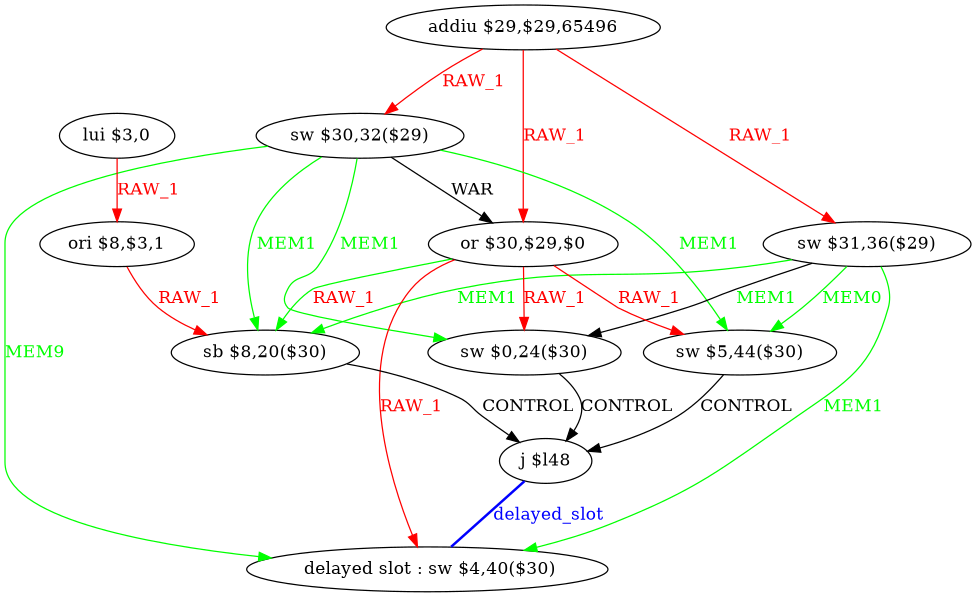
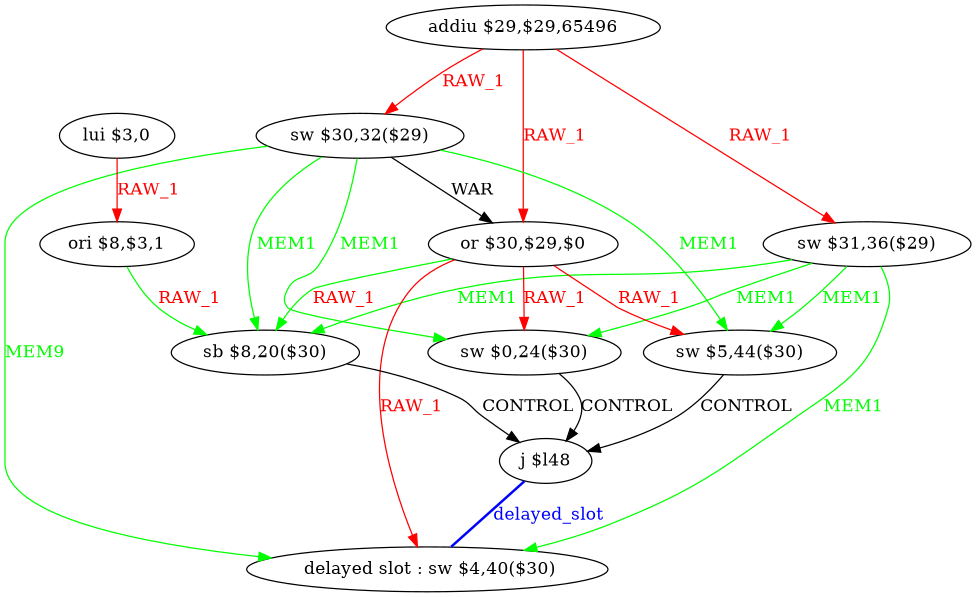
edge "sw $31,36($29)" -> "sw $0,24($30)": color black -> green
edge "sw $31,36($29)" -> "sw $5,44($30)": label "MEM0" -> "MEM1"
edge "ori $8,$3,1" -> "sb $8,20($30)": color red -> green
